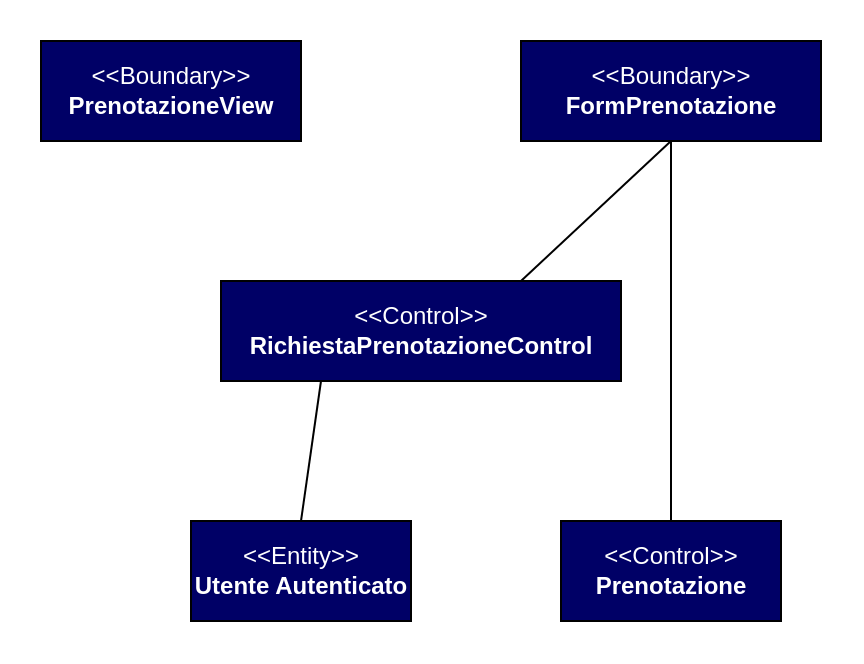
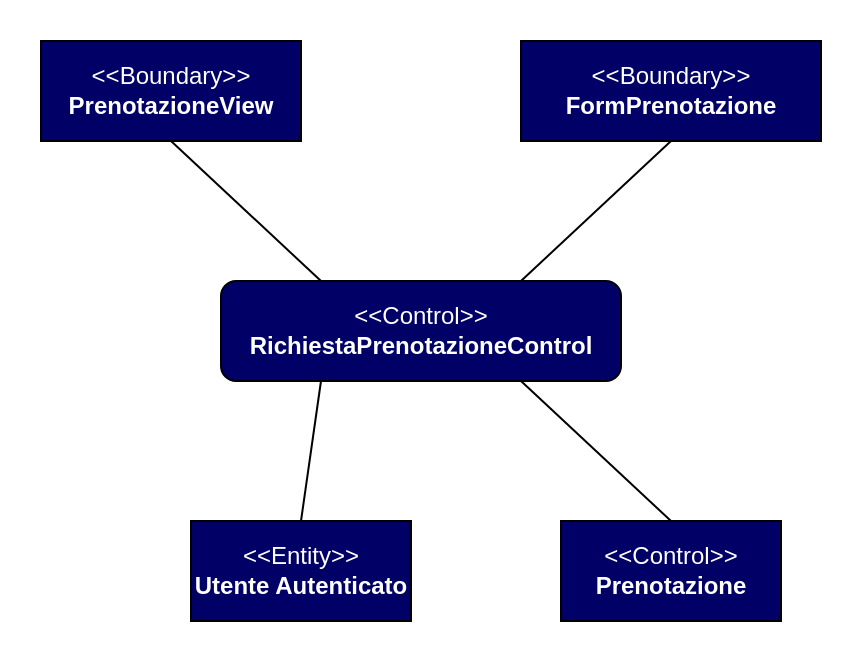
edge "<<Boundary>> PrenotazioneView" -- "<<Control>> RichiestaPrenotazioneControl": added
node "<<Control>> RichiestaPrenotazioneControl": shape rectangle -> rounded rectangle
edge "<<Boundary>> FormPrenotazione" -- "<<Control>> Prenotazione": now "<<Control>> RichiestaPrenotazioneControl" -- "<<Control>> Prenotazione"
